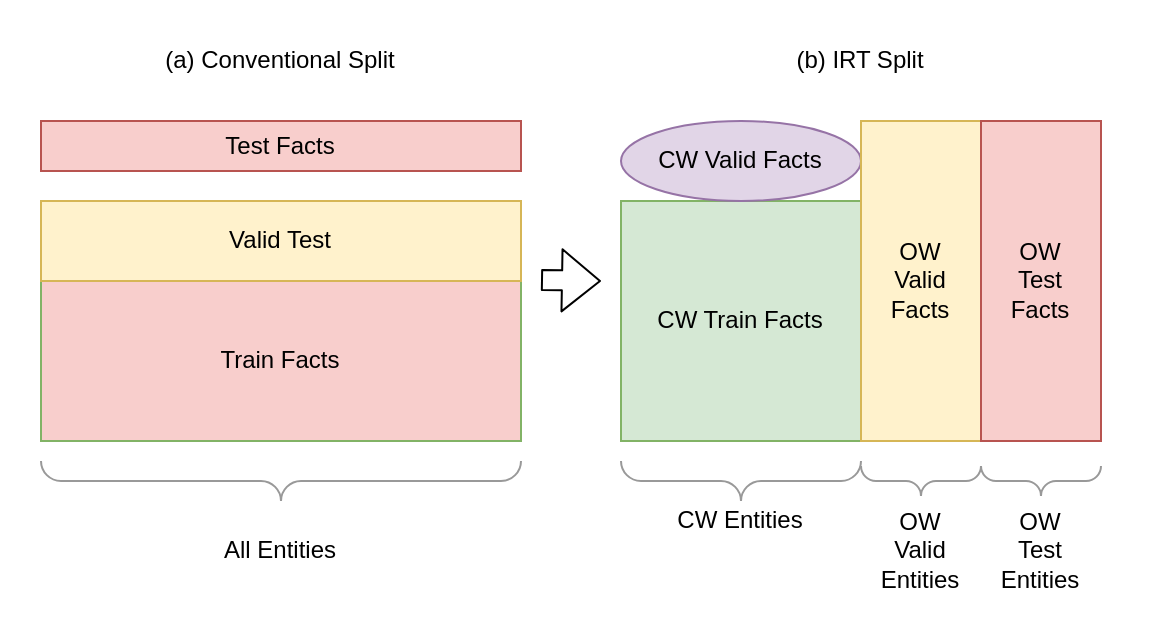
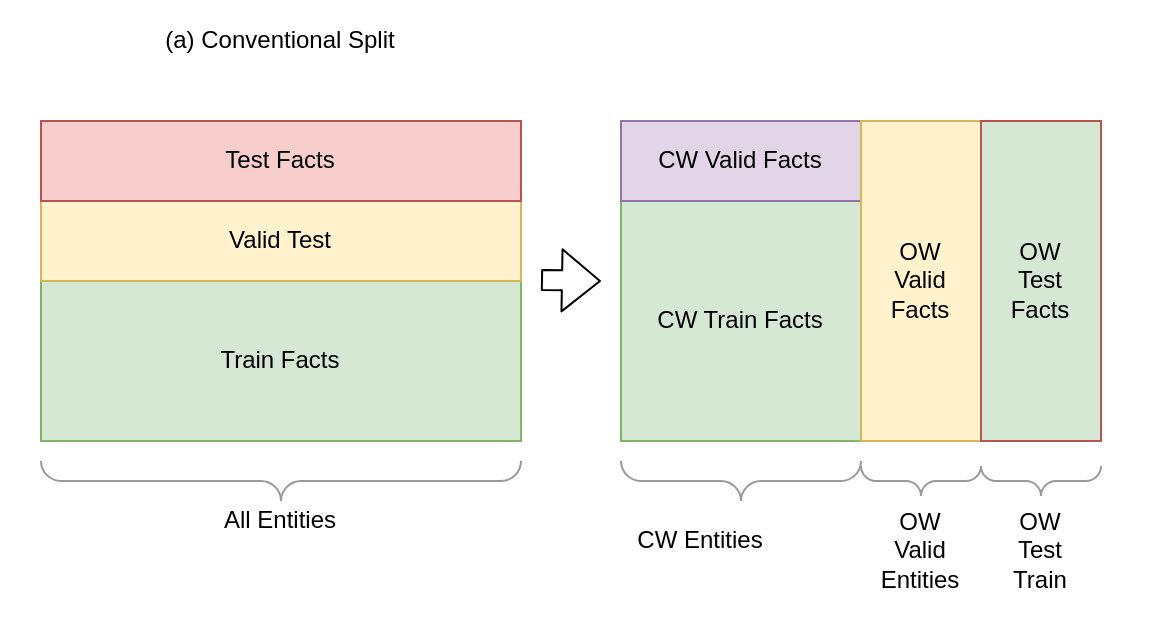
node "(a) Conventional Split": moved (281, 61) -> (281, 41)
node "(b) IRT Split": removed
node "Test Facts": size 480x50 -> 480x80
node "CW Valid Facts": shape ellipse -> rectangle
node "OW Test Facts": fillcolor #f8cecc -> #d5e8d4
node "Train Facts": fillcolor #f8cecc -> #d5e8d4
node "CW Entities": moved (741, 521) -> (701, 541)
node "All Entities": moved (281, 551) -> (281, 521)
node "OW Test Entities": label "OW Test Entities" -> "OW Test Train"
